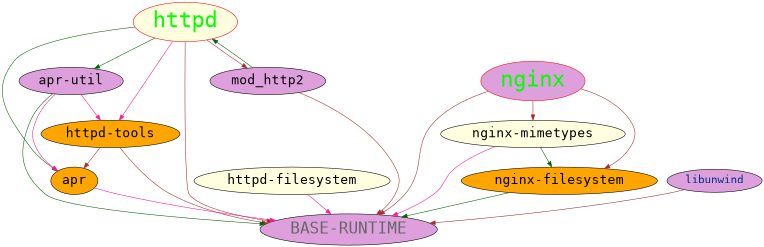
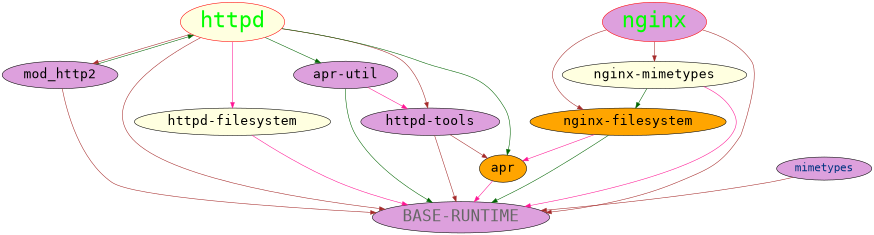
edge "httpd" -> "httpd-filesystem": added
edge "httpd" -> "httpd-tools": color deeppink -> brown
edge "apr-util" -> "apr": now "nginx-filesystem" -> "apr"
node "httpd-tools": fillcolor orange -> plum
node "libunwind": label "libunwind" -> "mimetypes"
